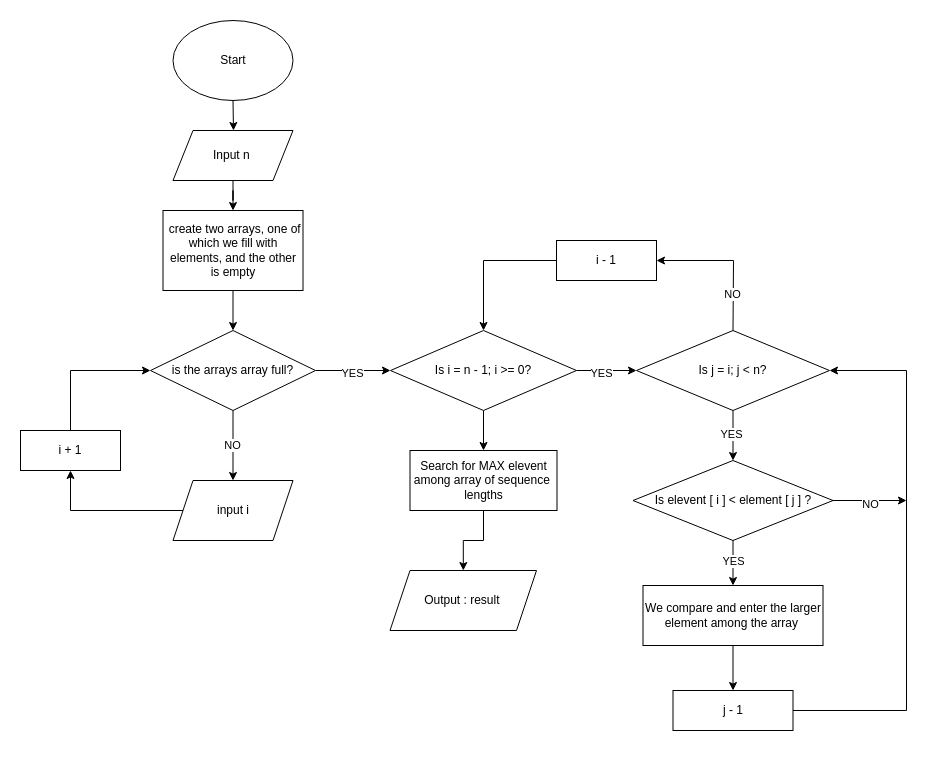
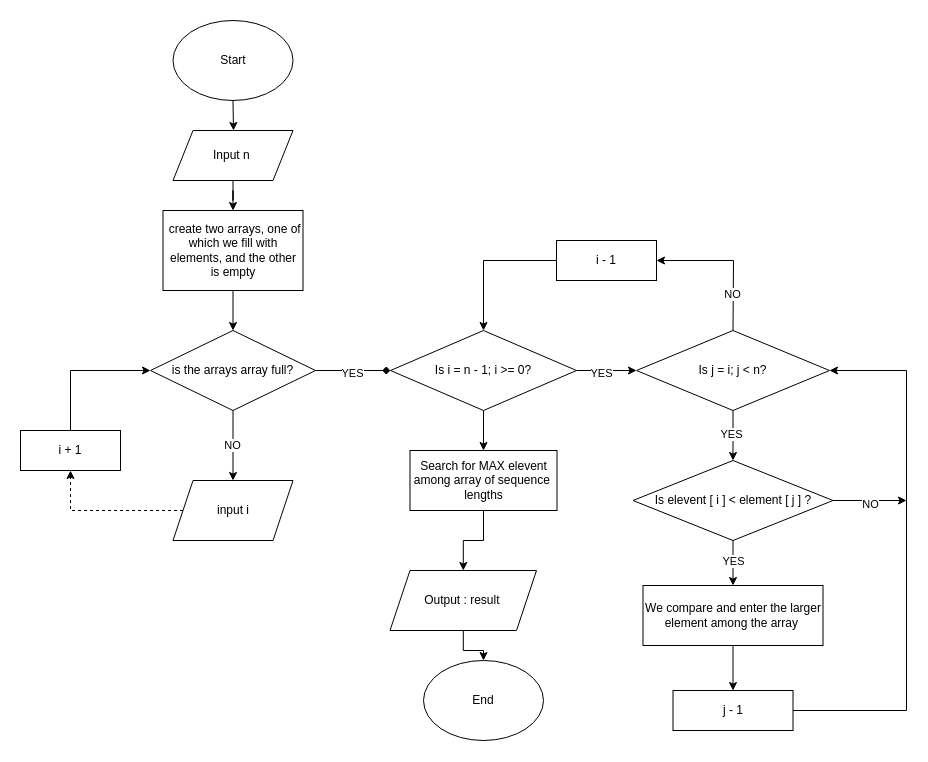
edge "is the arrays array full?" -> "Is i = n - 1; i >= 0?": arrowhead classic -> diamond
edge "input i" -> "i + 1": style solid -> dashed
edge "Output : result" -> "End": added
node "End": added
